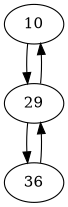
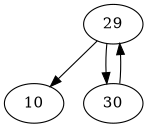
edge "10" -> "29": removed
node "36": label "36" -> "30"
